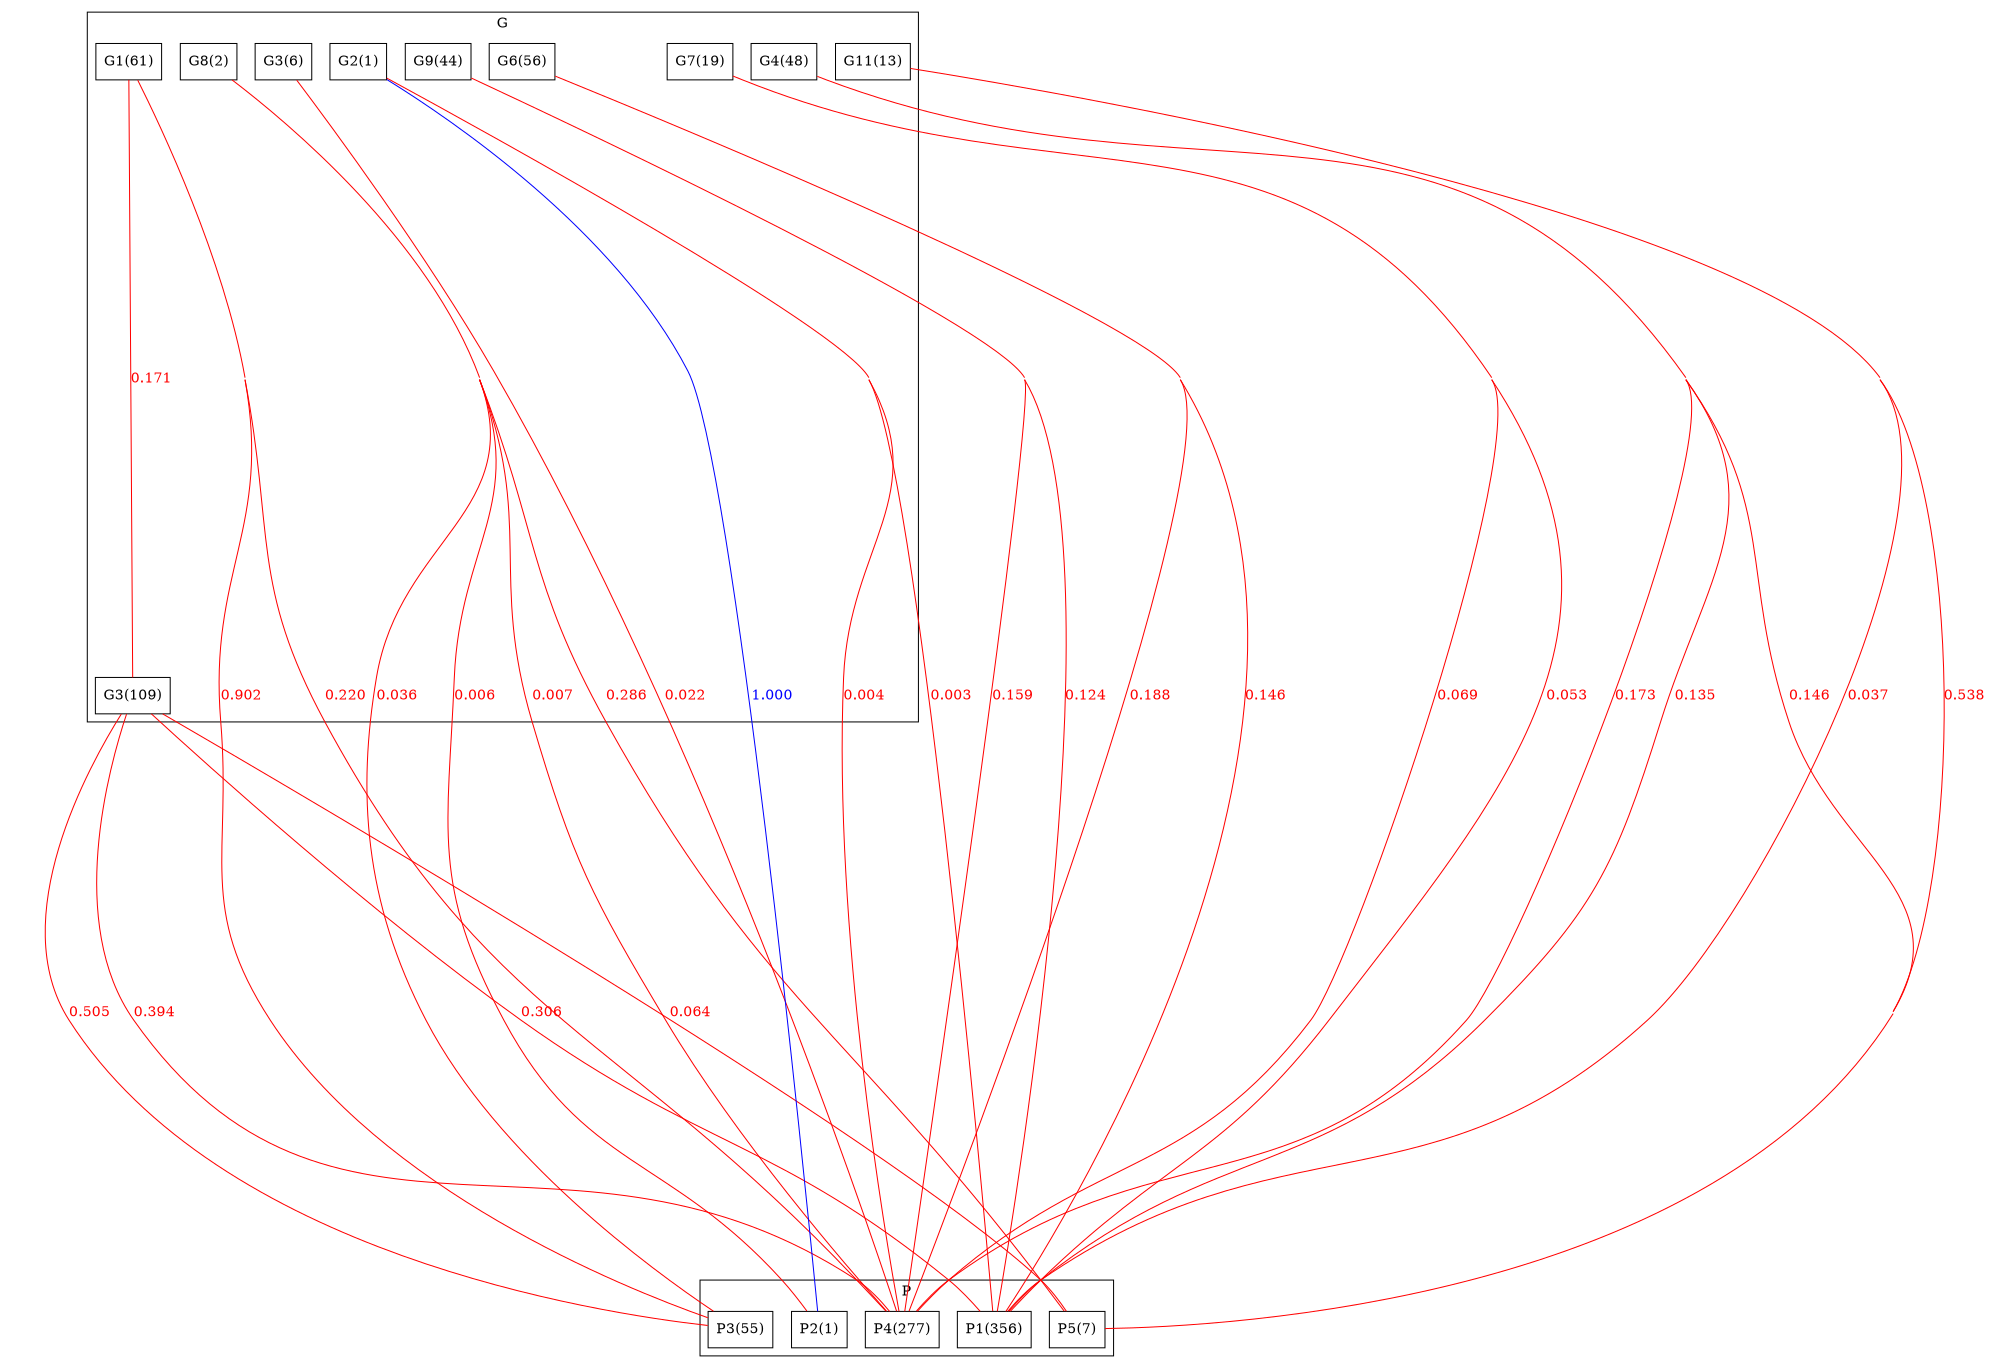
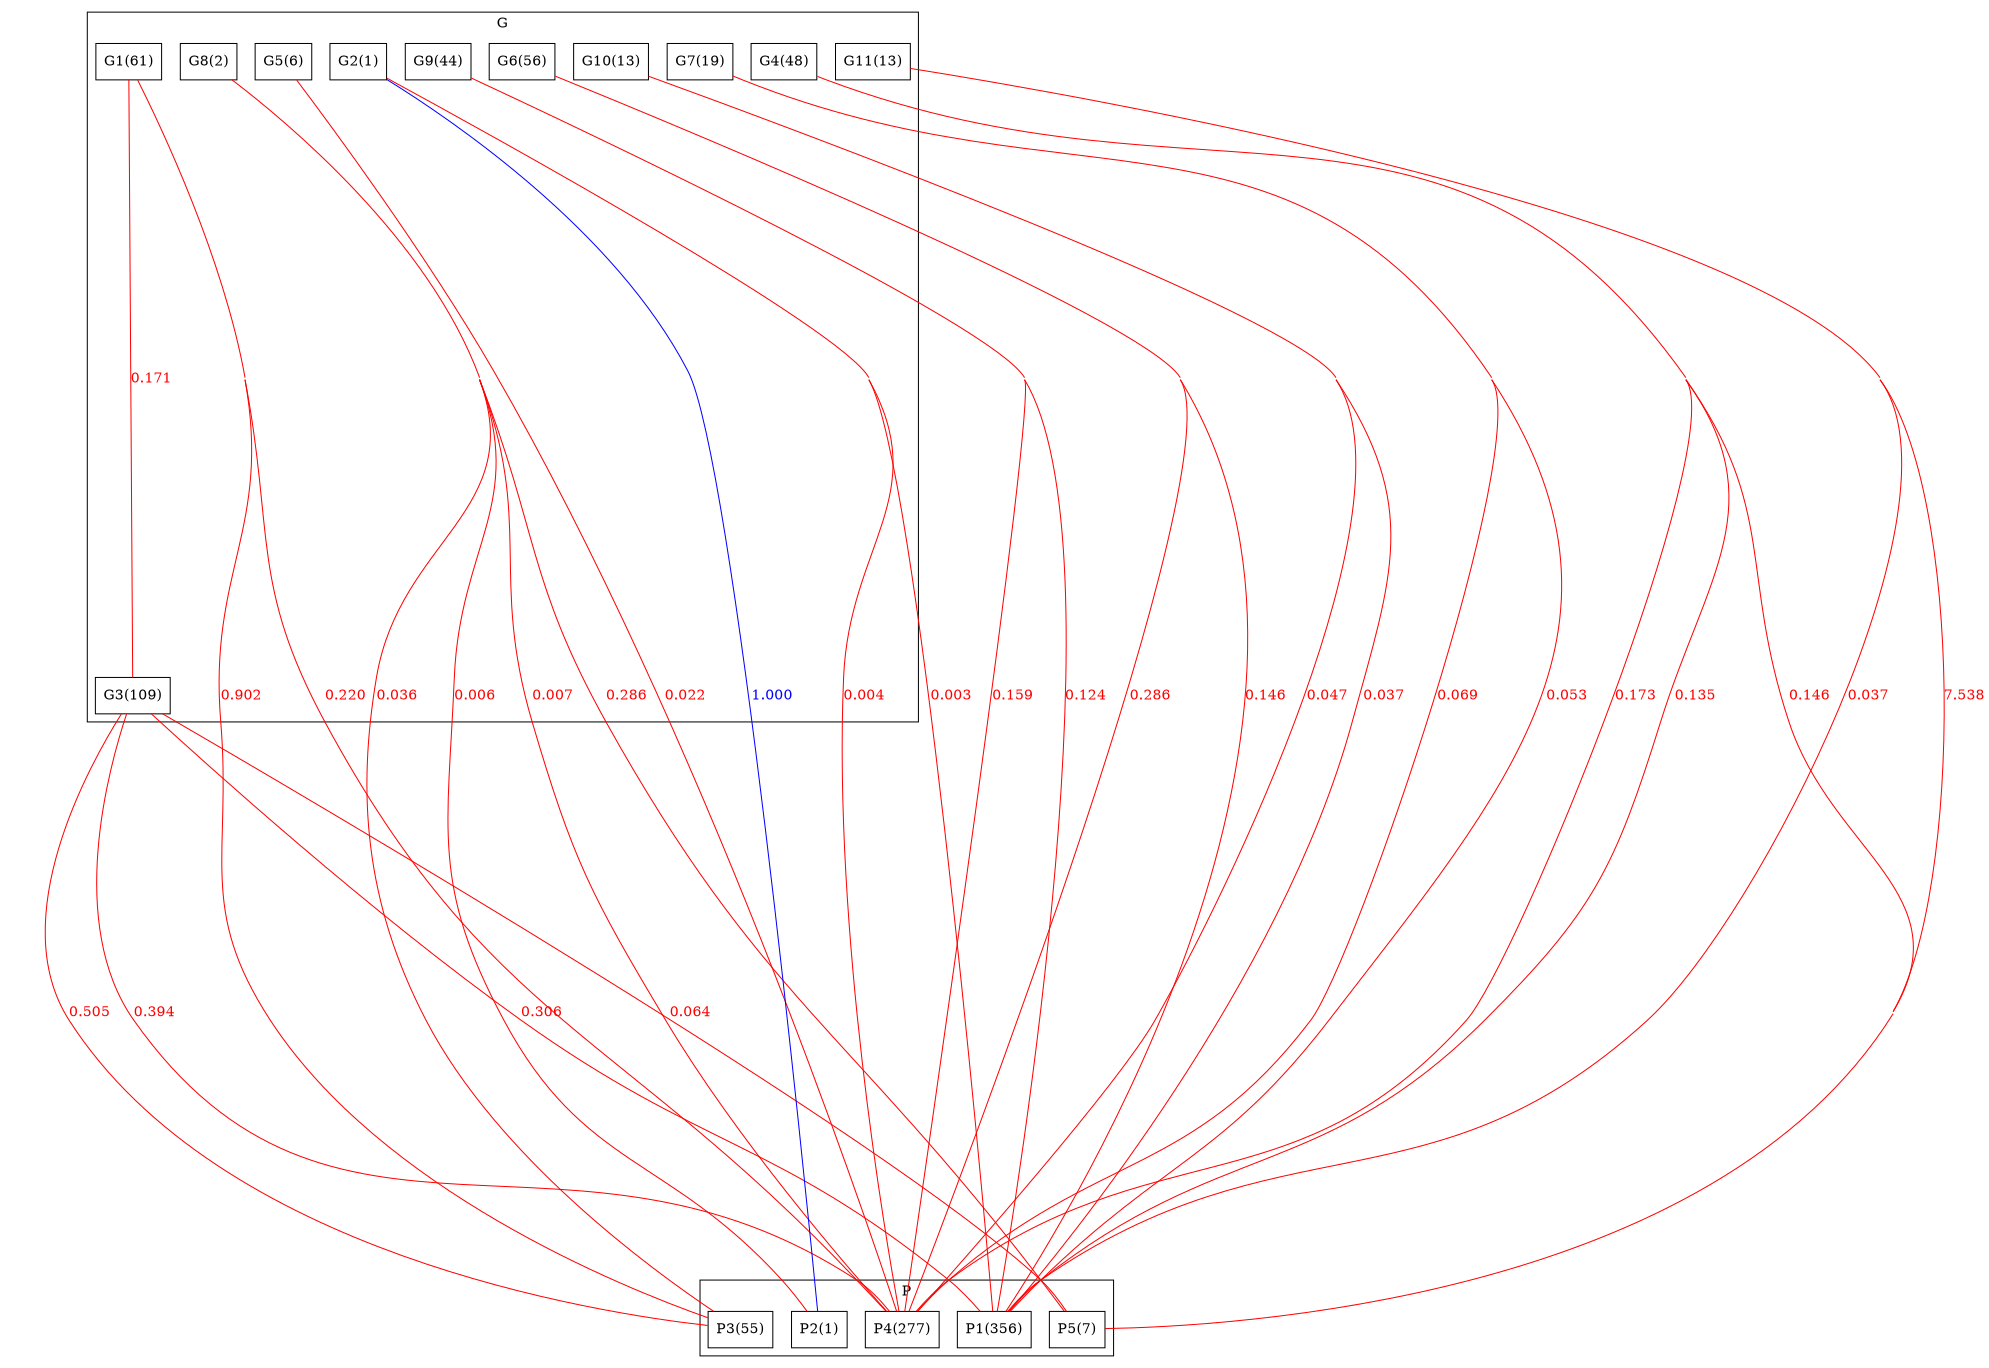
node "G3(6)": label "G3(6)" -> "G5(6)"
node "G10(13)": added
edge "G6(56)" -- "P4(277)": label "0.188" -> "0.286"
edge "G11(13)" -- "P5(7)": label "0.538" -> "7.538"
